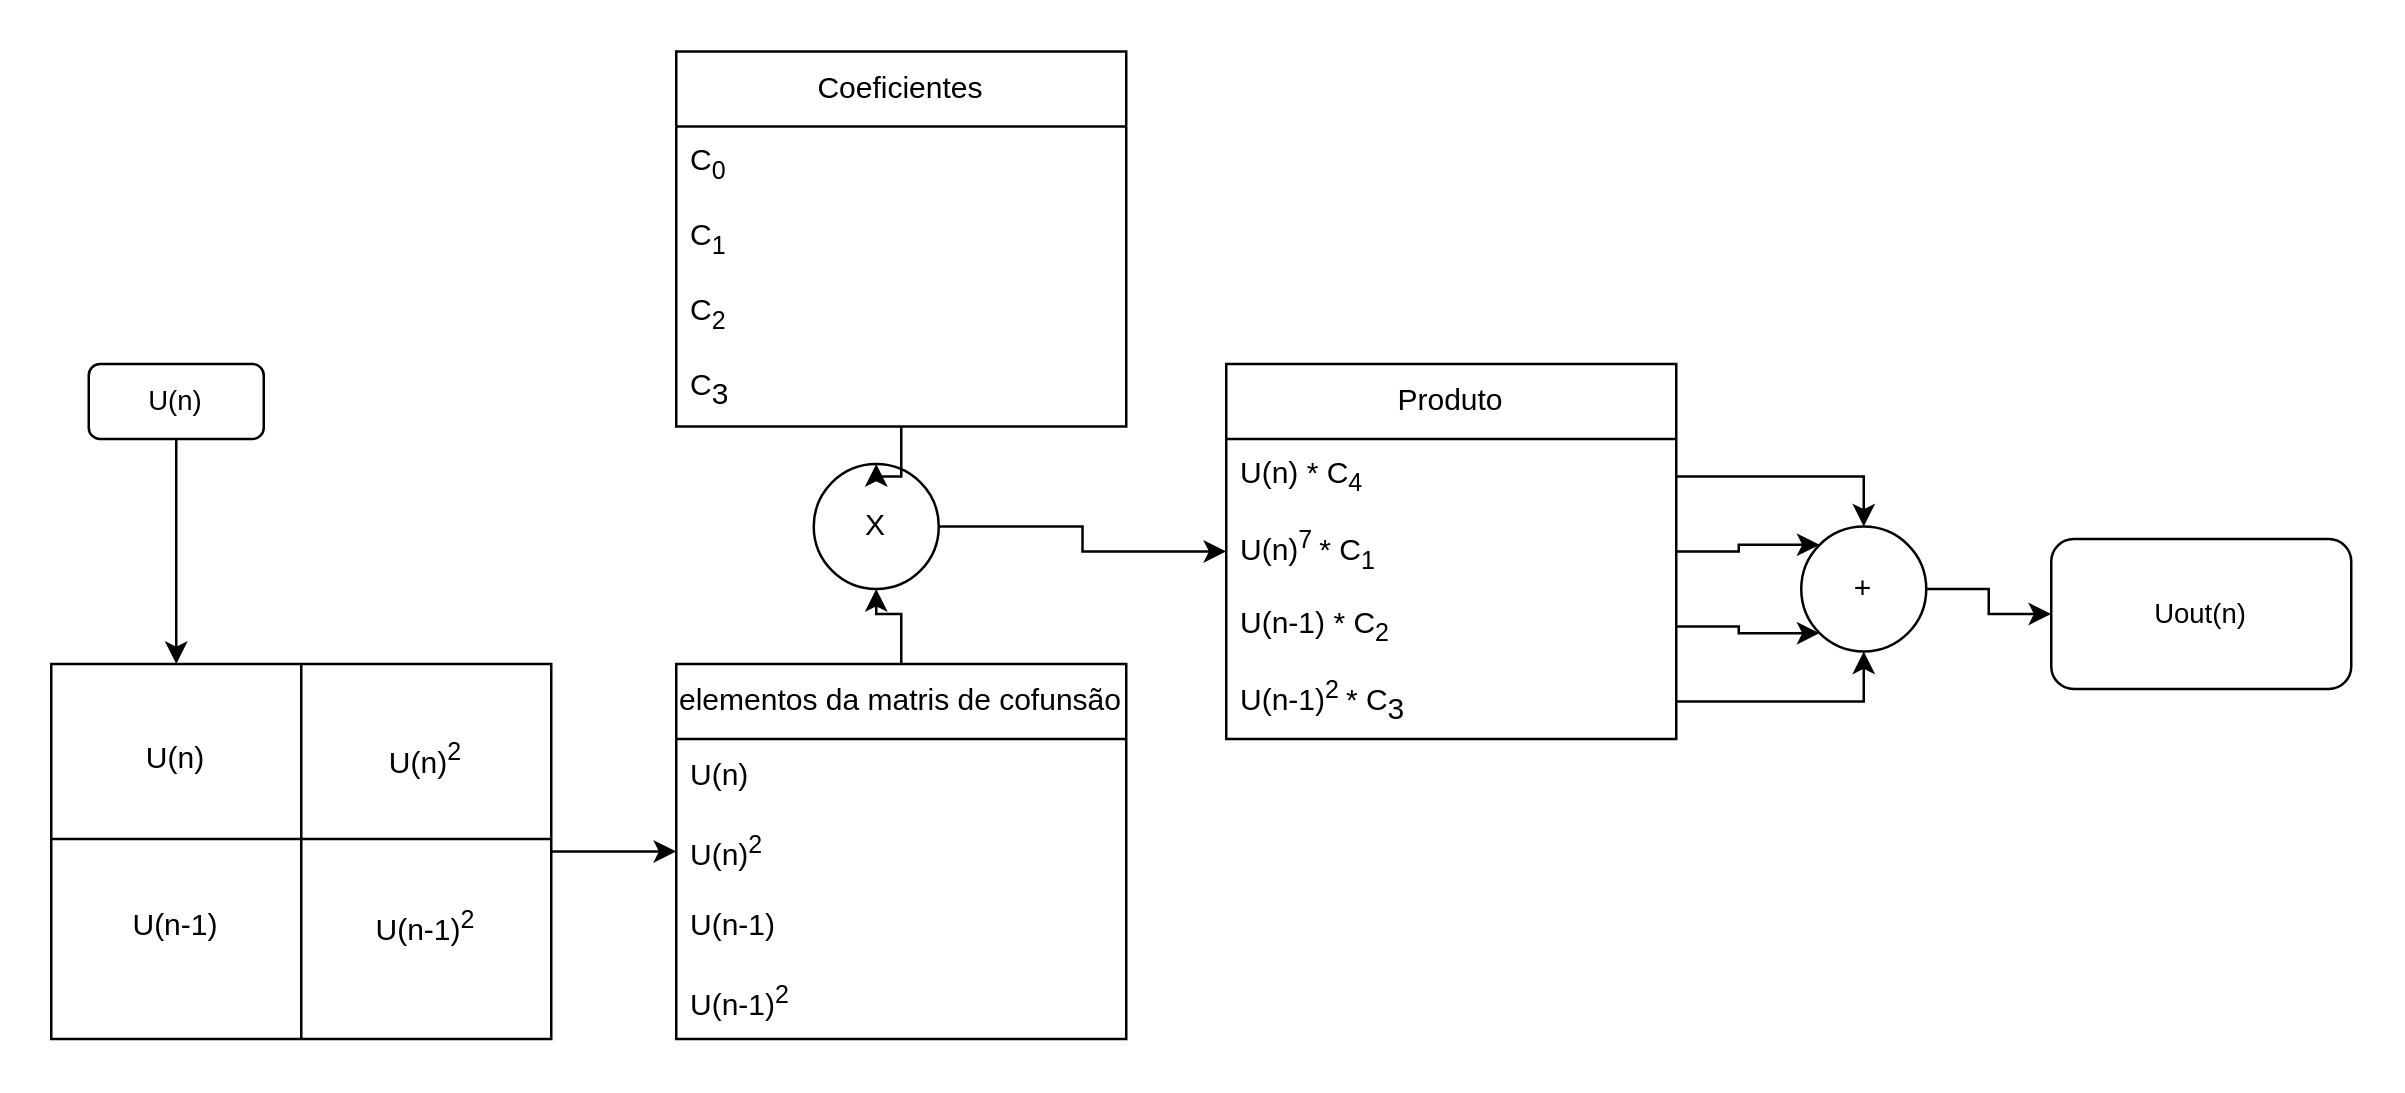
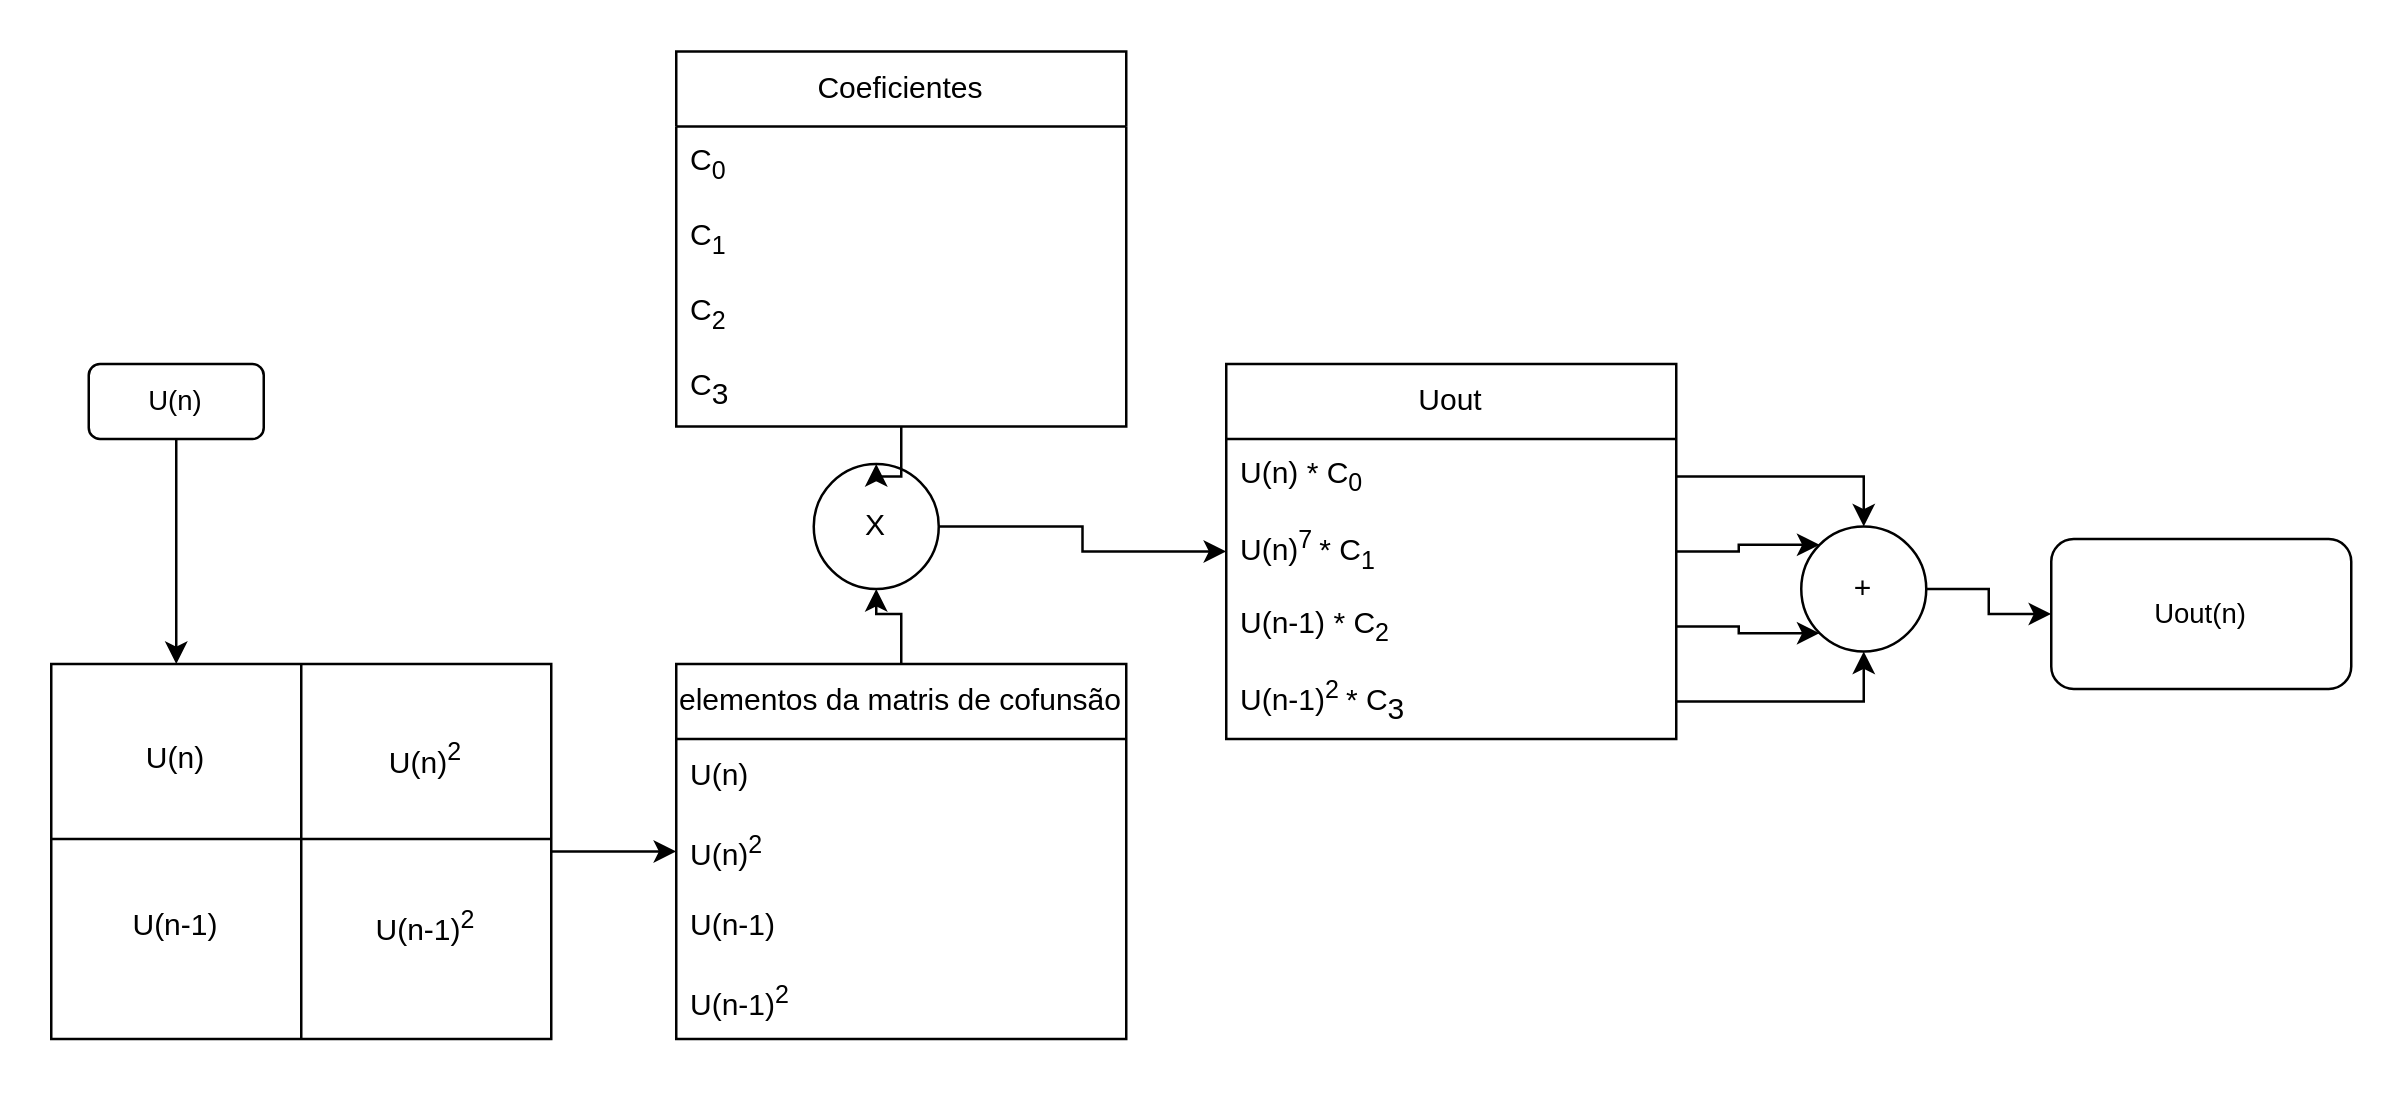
node "Produto": label "Produto" -> "Uout"
node "U(n) * C4": label "U(n) * C4" -> "U(n) * C0"
